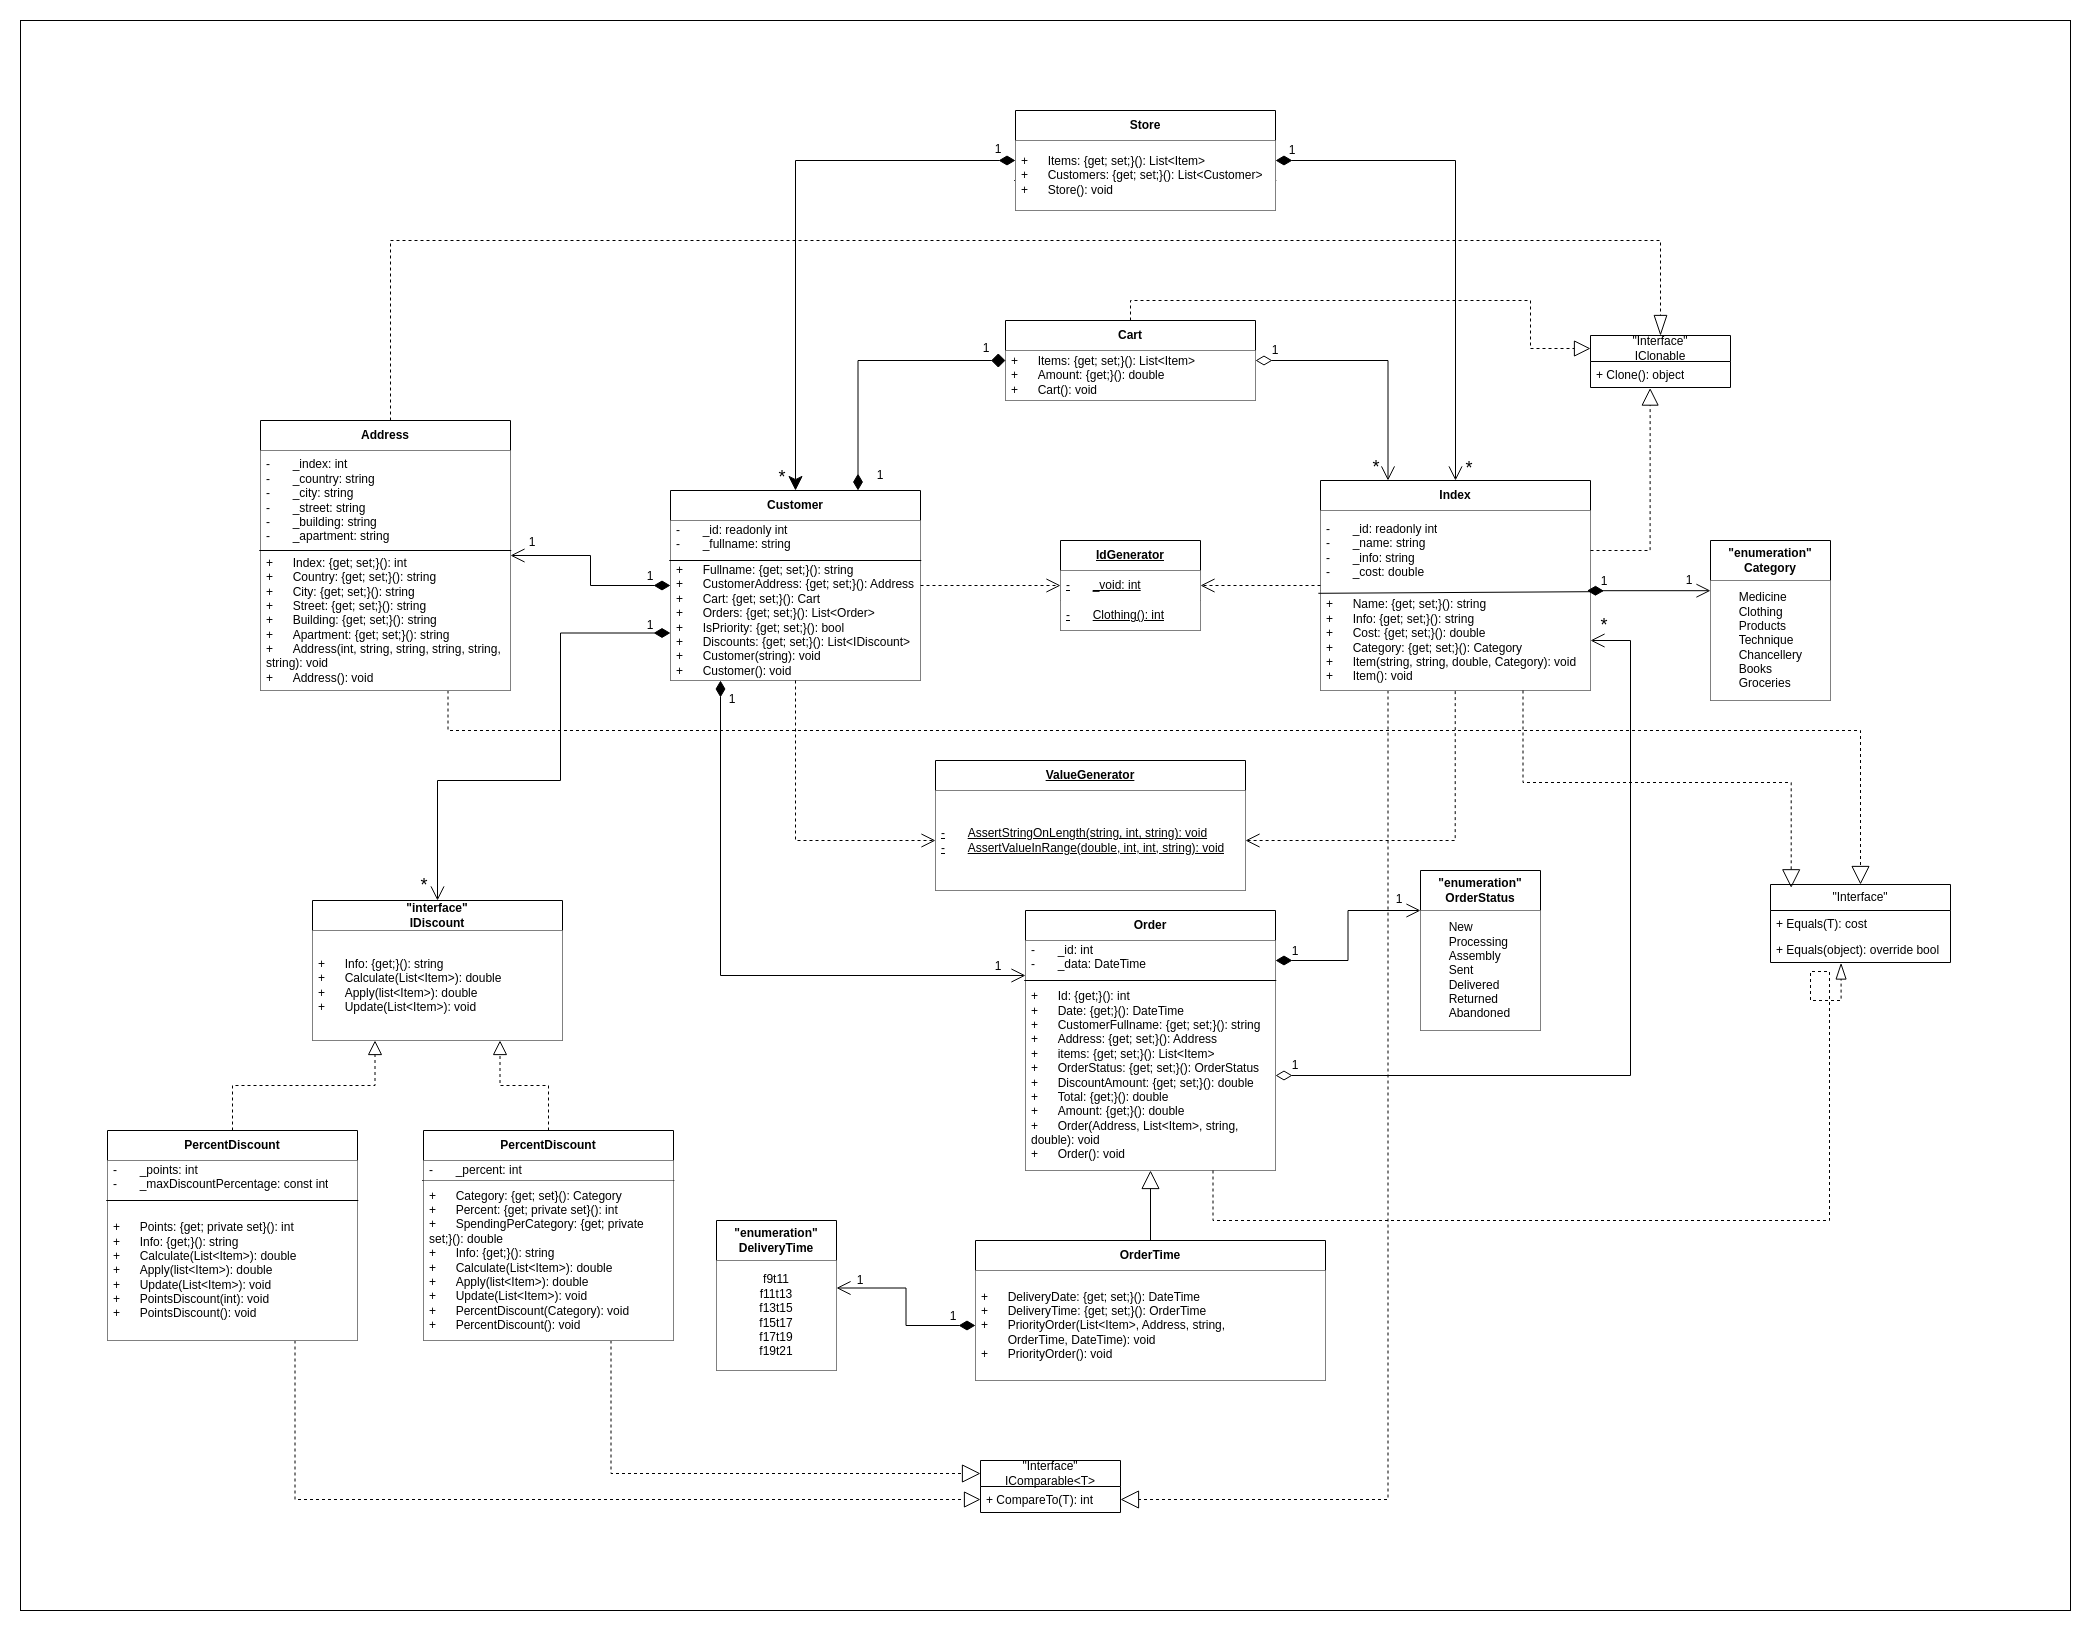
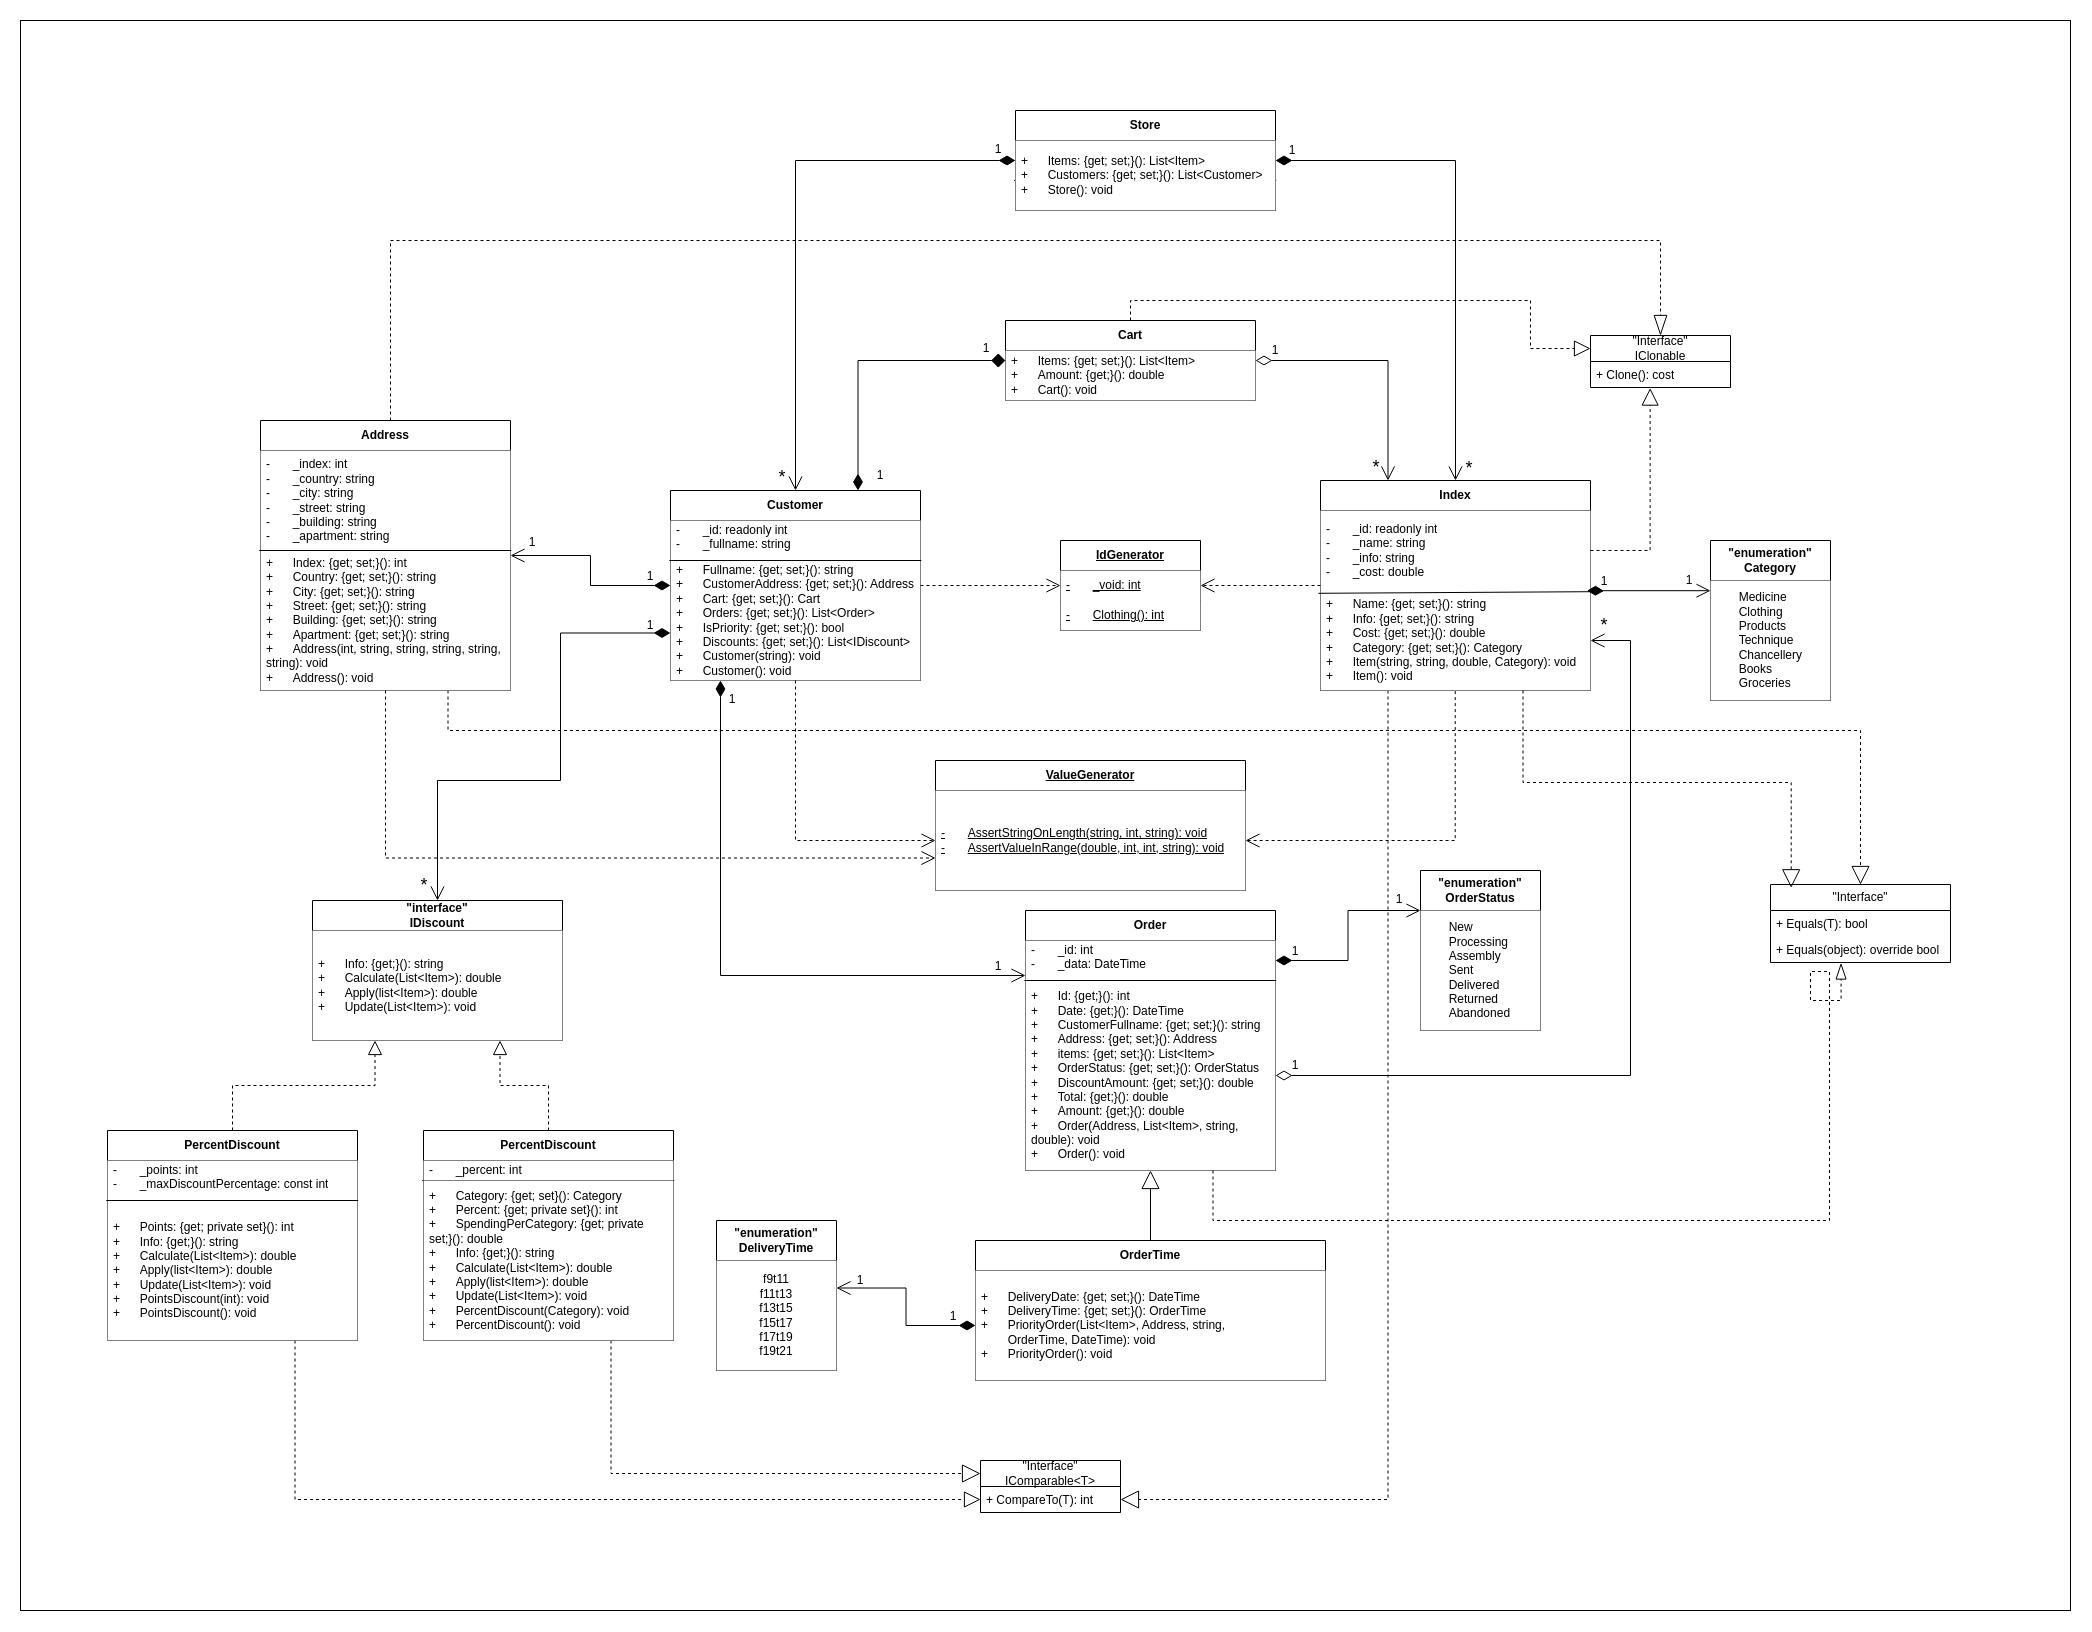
node "+ Clone(): object": label "+ Clone(): object" -> "+ Clone(): cost"
edge "Store" -- "Customer": arrowhead classic -> open
edge "Address" -> "ValueGenerator": added
node "+ Equals(T): cost": label "+ Equals(T): cost" -> "+ Equals(T): bool"
